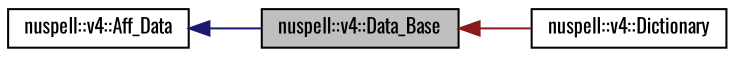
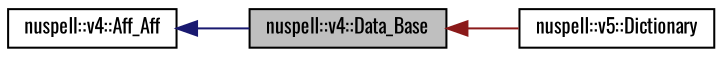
node "nuspell::v4::Aff_Data": label "nuspell::v4::Aff_Data" -> "nuspell::v4::Aff_Aff"
node "nuspell::v4::Dictionary": label "nuspell::v4::Dictionary" -> "nuspell::v5::Dictionary"
